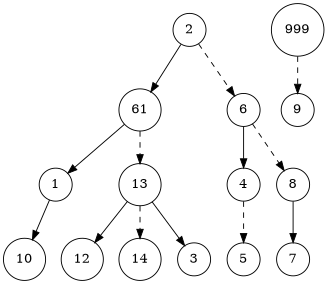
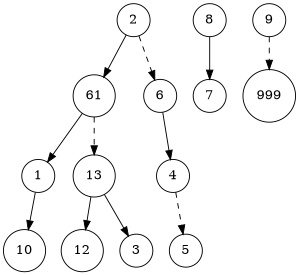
edge "999" -> "9": reversed
edge "6" -> "8": removed
node "14": removed
